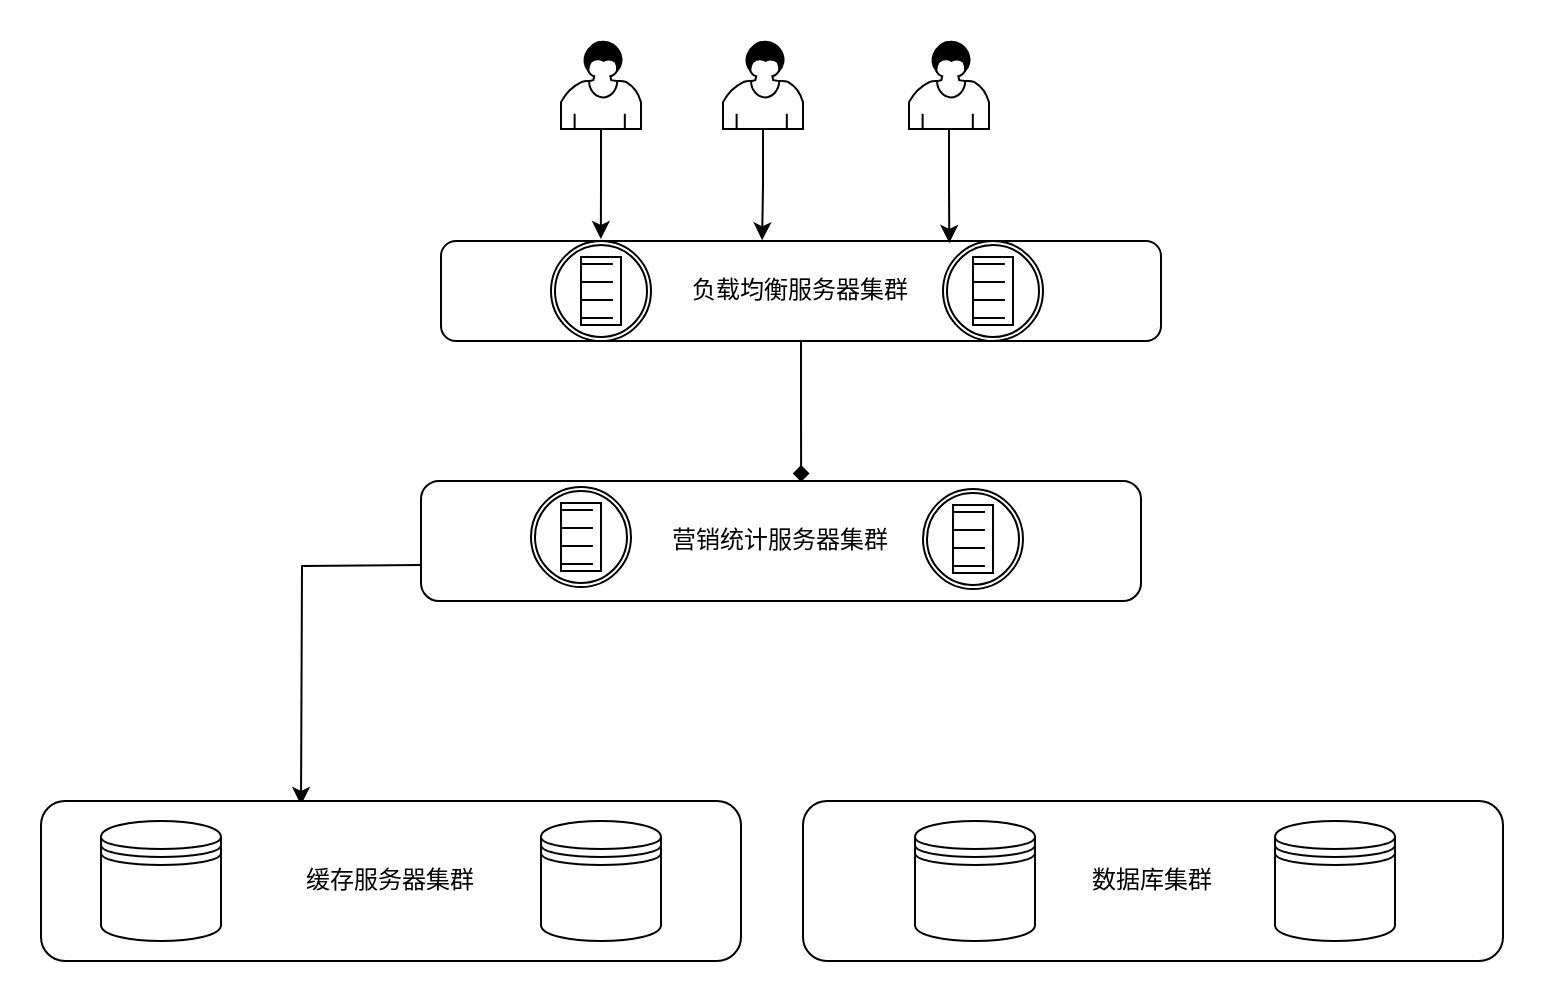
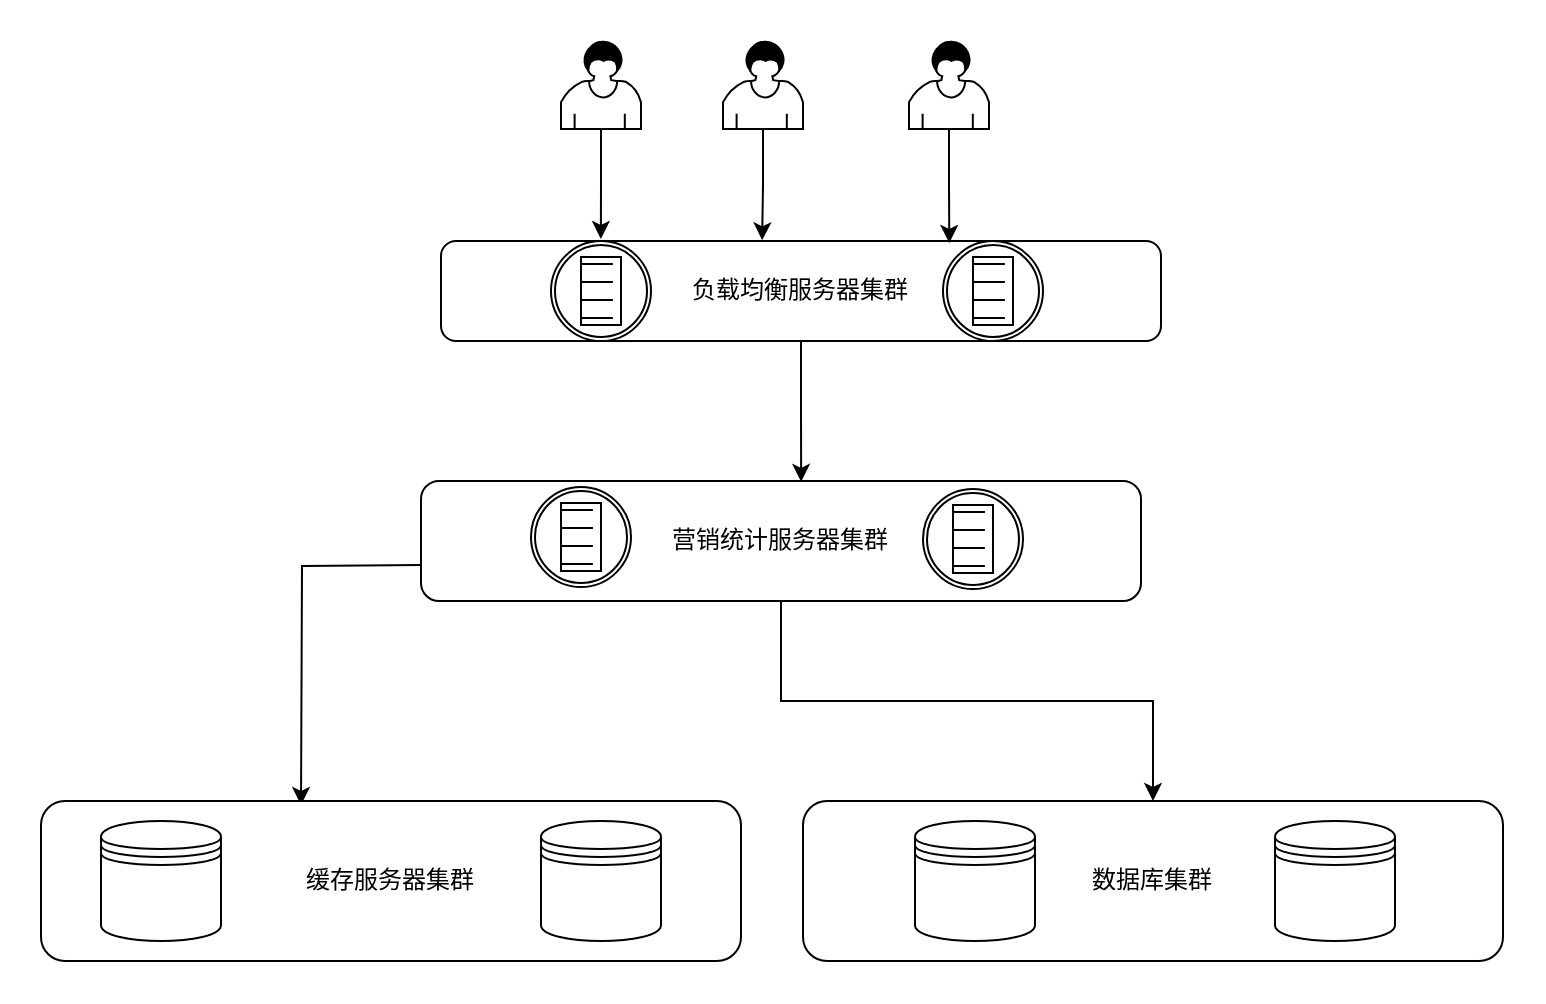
edge "负载均衡服务器集群" -> "营销统计服务器集群": arrowhead diamond -> classic
edge "营销统计服务器集群" -> "数据库集群": added
